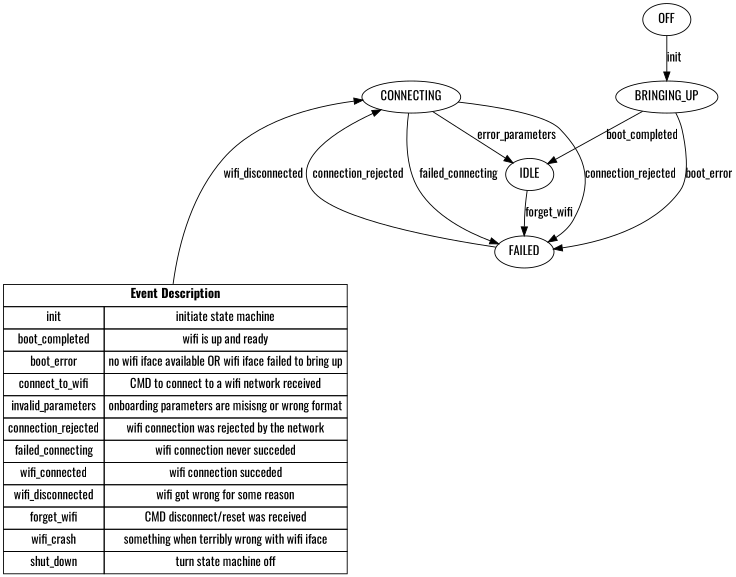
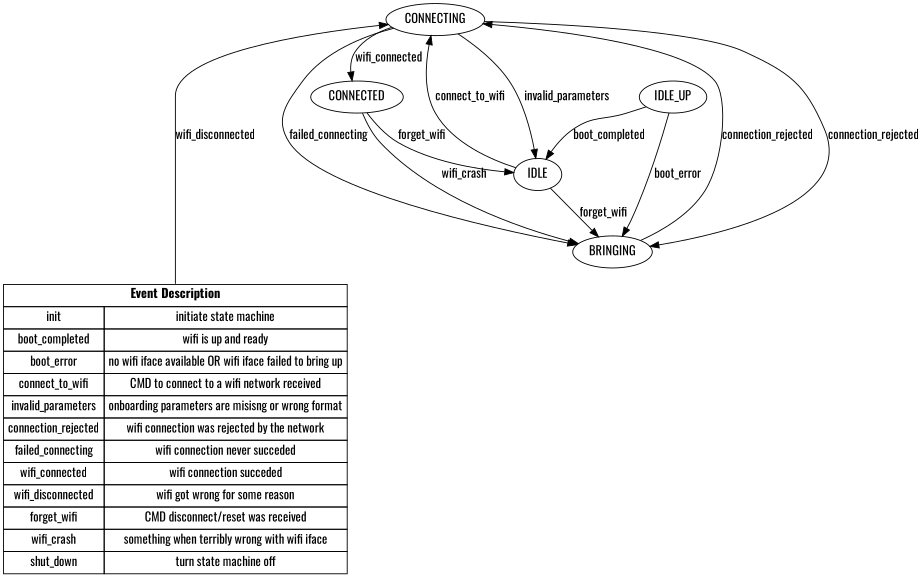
node "OFF": removed
node "CONNECTED": added
node "BRINGING_UP": label "BRINGING_UP" -> "IDLE_UP"
edge "IDLE" -> "CONNECTING": added, label "connect_to_wifi"
edge "CONNECTING" -> "IDLE": label "error_parameters" -> "invalid_parameters"
node "FAILED": label "FAILED" -> "BRINGING"
